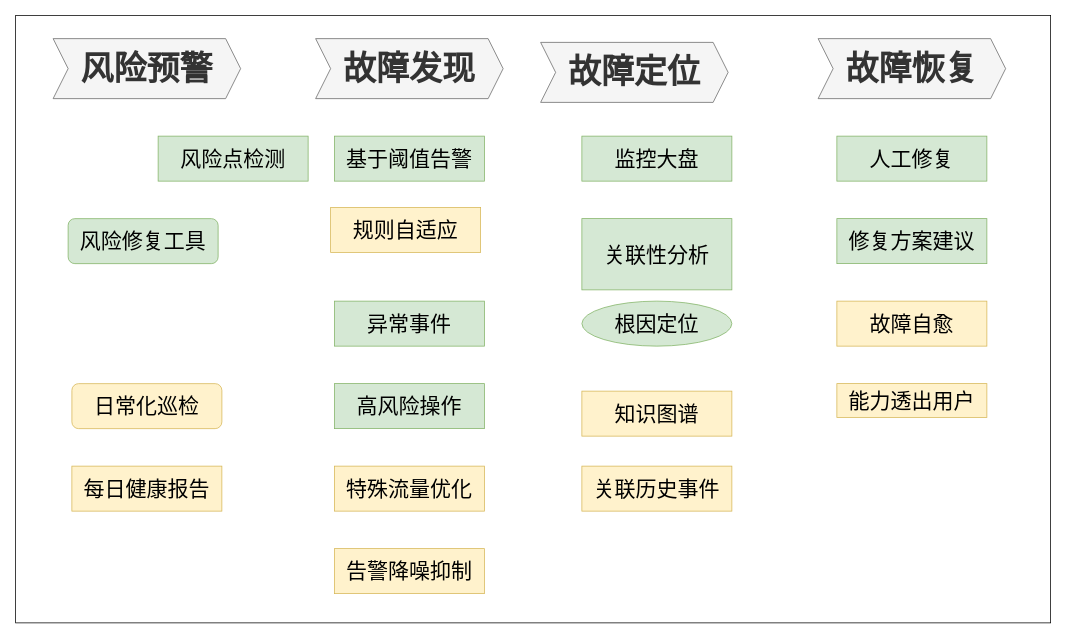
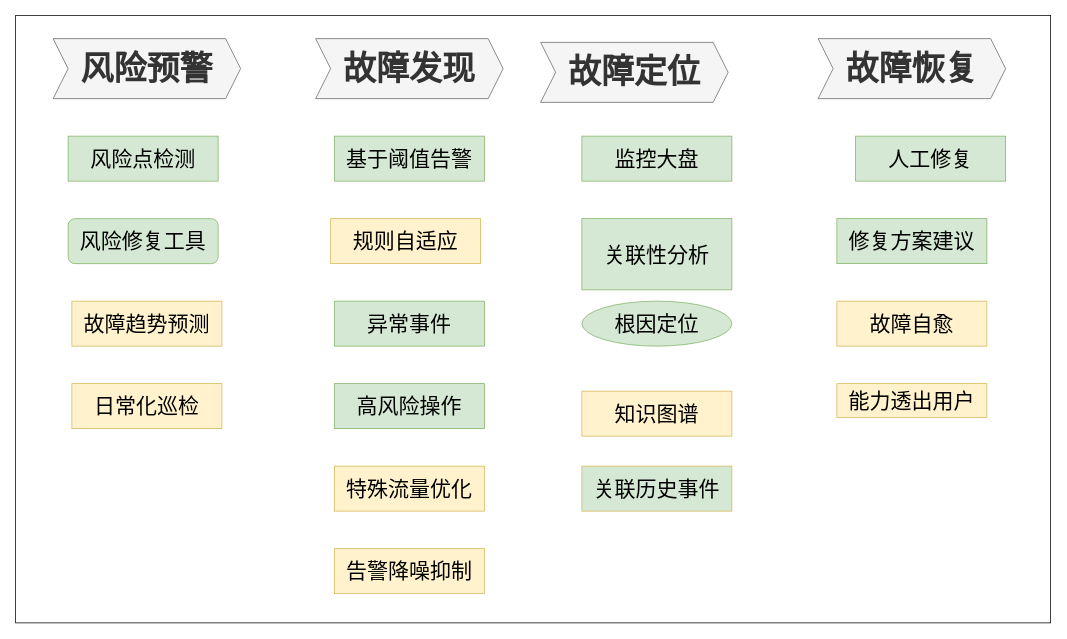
node "风险点检测": moved (233, 159) -> (143, 159)
node "人工修复": moved (912, 159) -> (930, 159)
node "规则自适应": moved (405, 230) -> (405, 241)
node "故障趋势预测": added
node "日常化巡检": shape rounded rectangle -> rectangle
node "每日健康报告": removed
node "关联历史事件": fillcolor #fff2cc -> #d5e8d4
